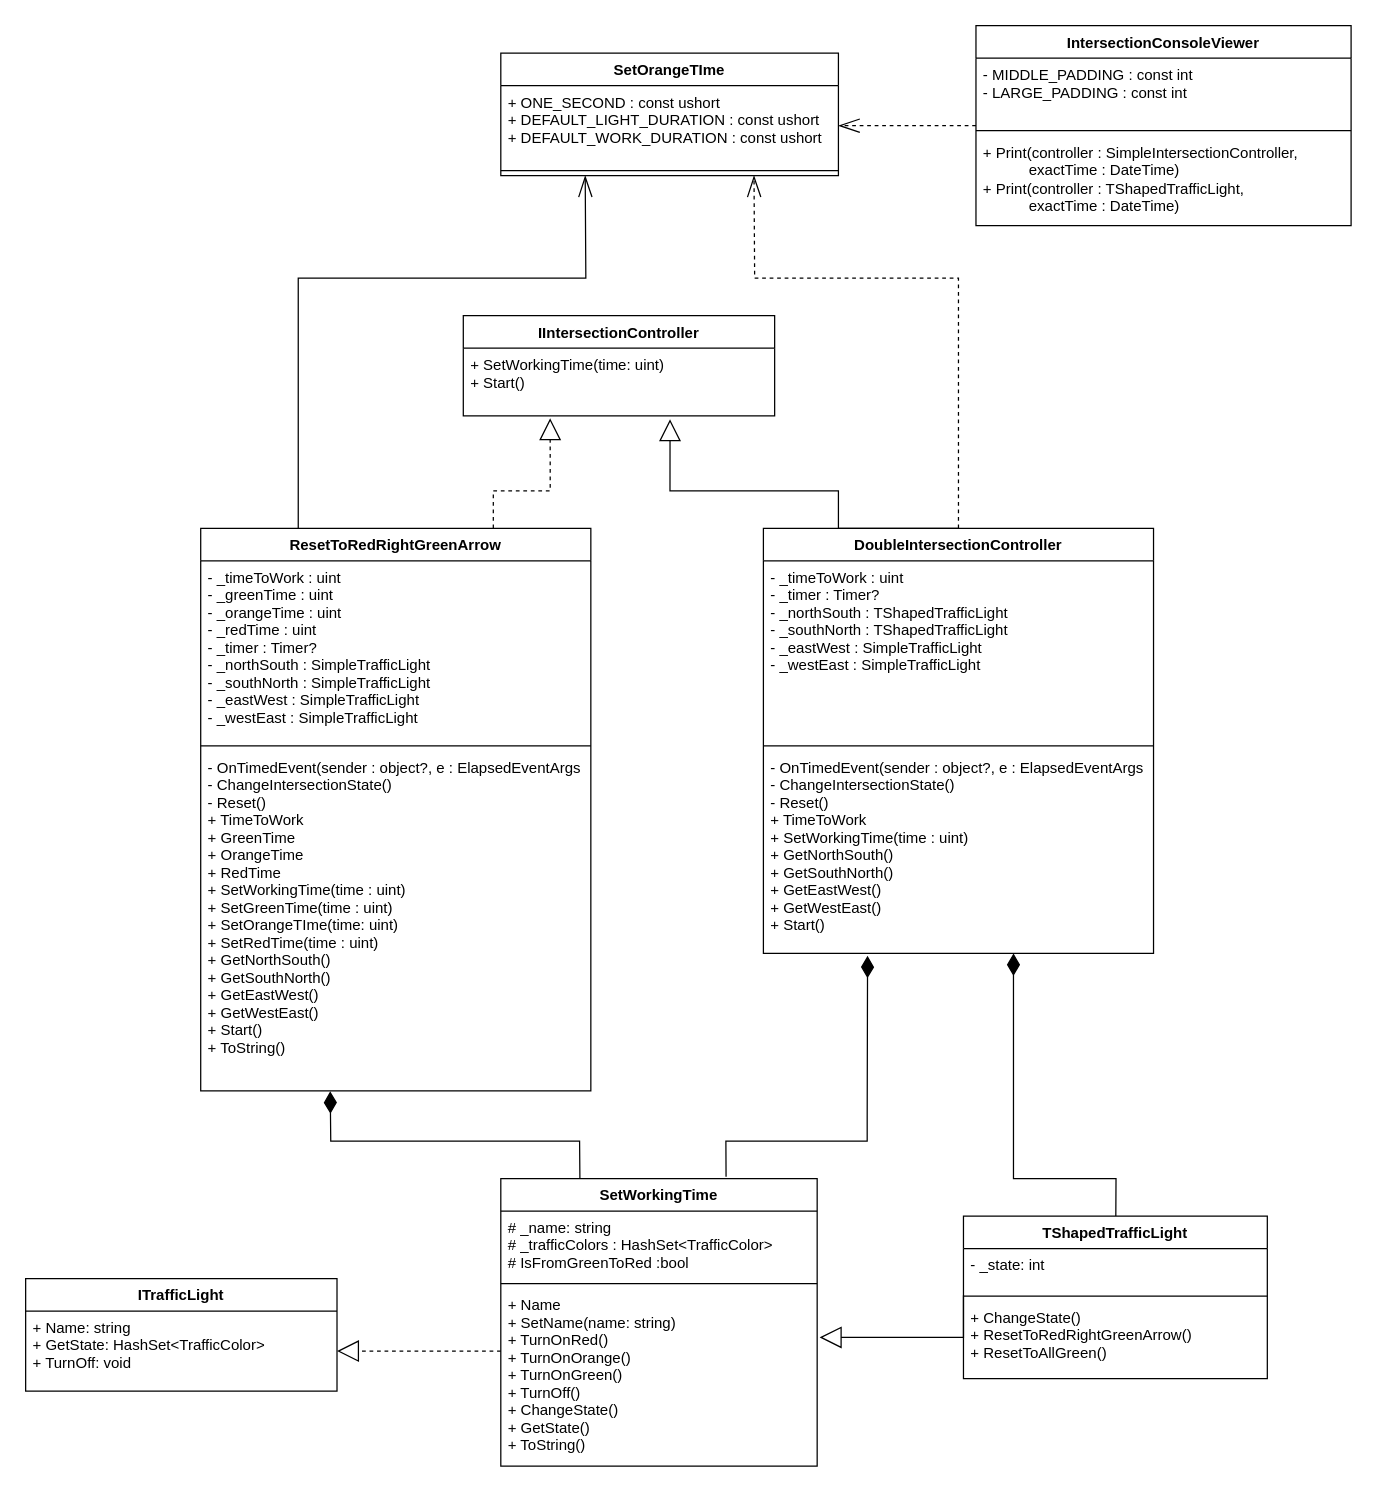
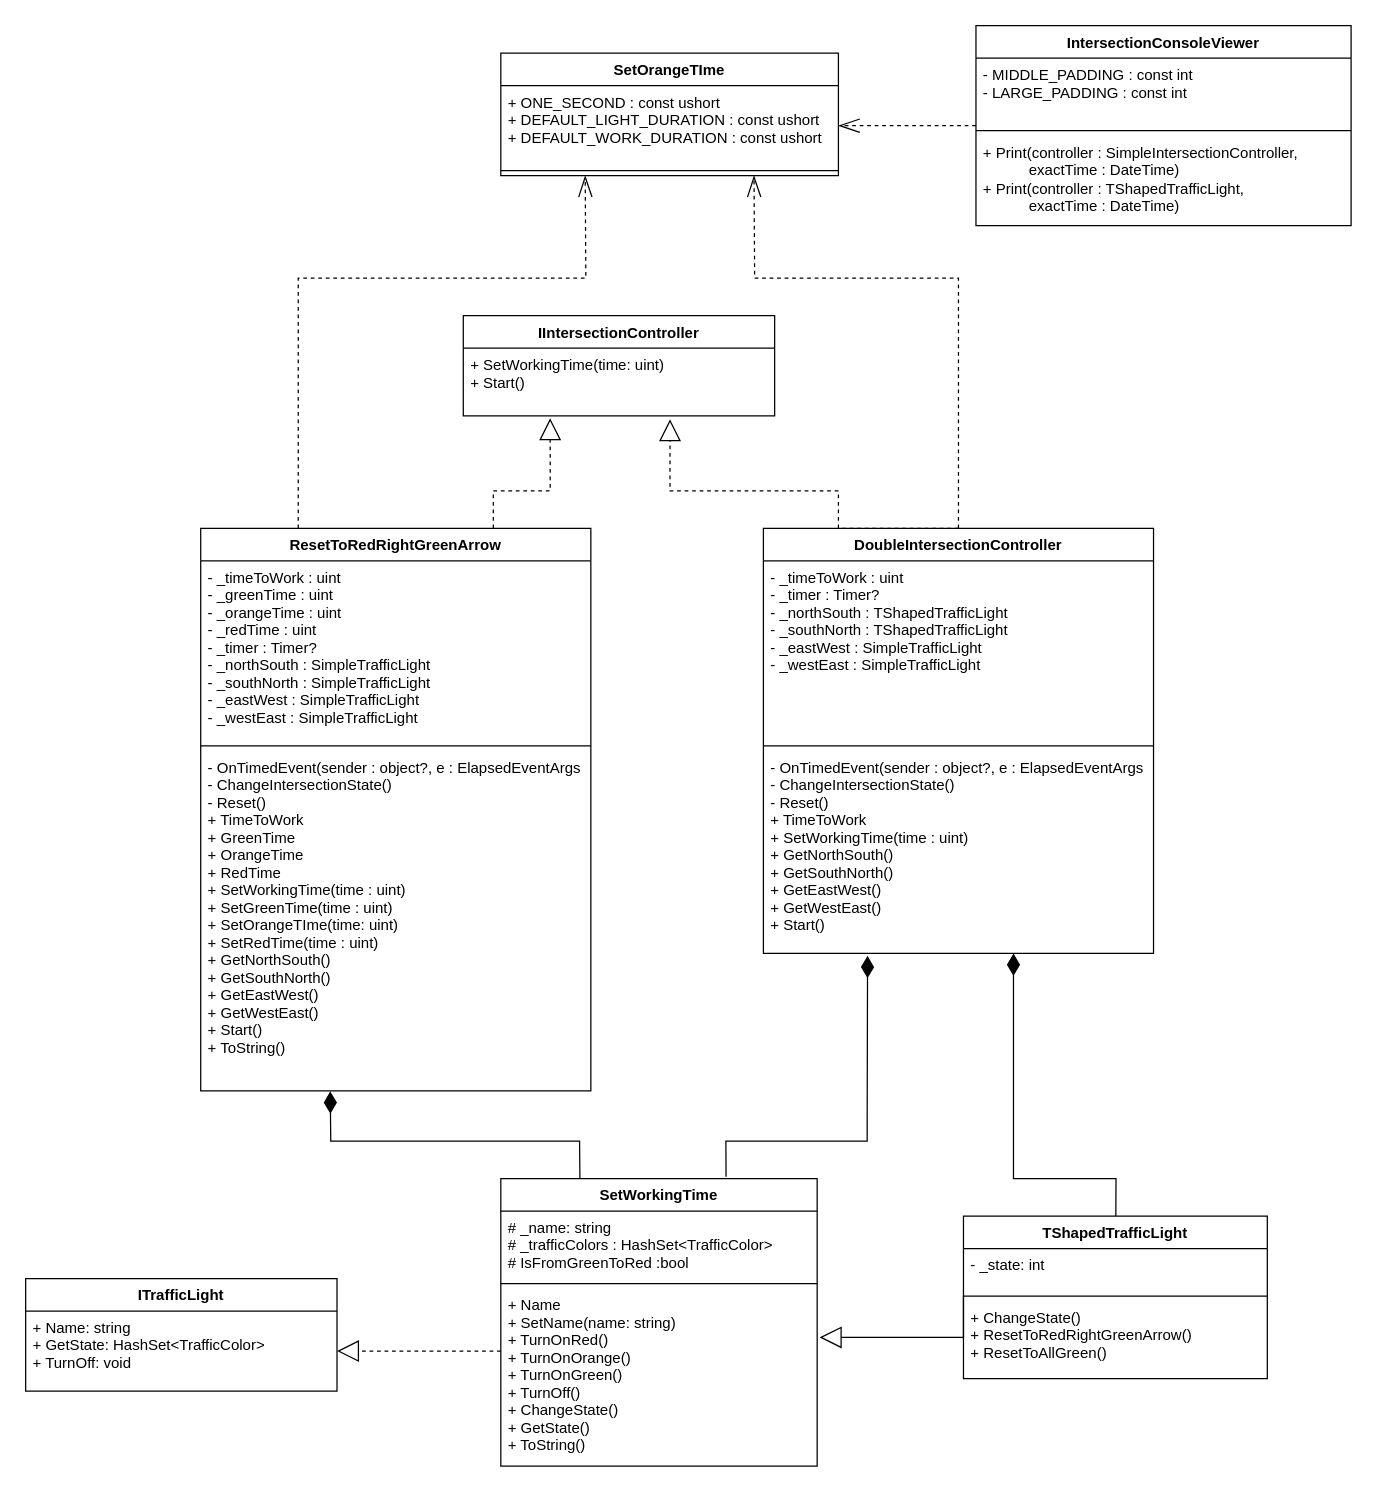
edge "ResetToRedRightGreenArrow" -> "SetOrangeTIme": style solid -> dashed
edge "DoubleIntersectionController" -> "+ SetWorkingTime(time: uint) + Start()": style solid -> dashed
